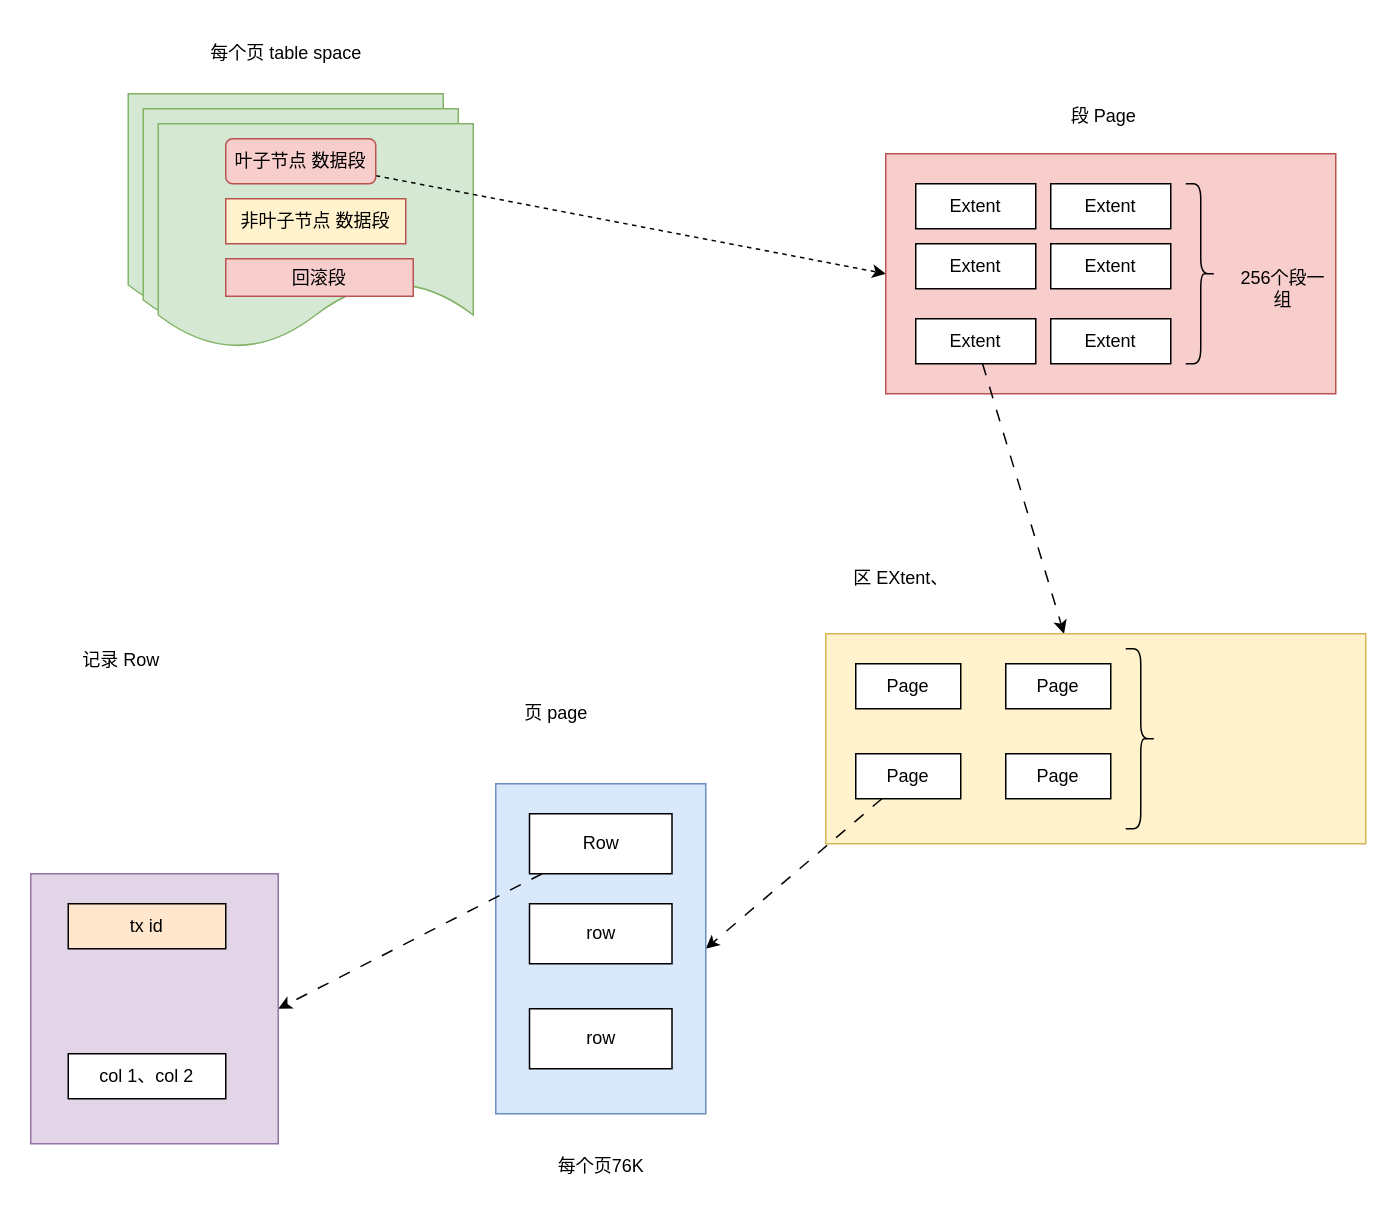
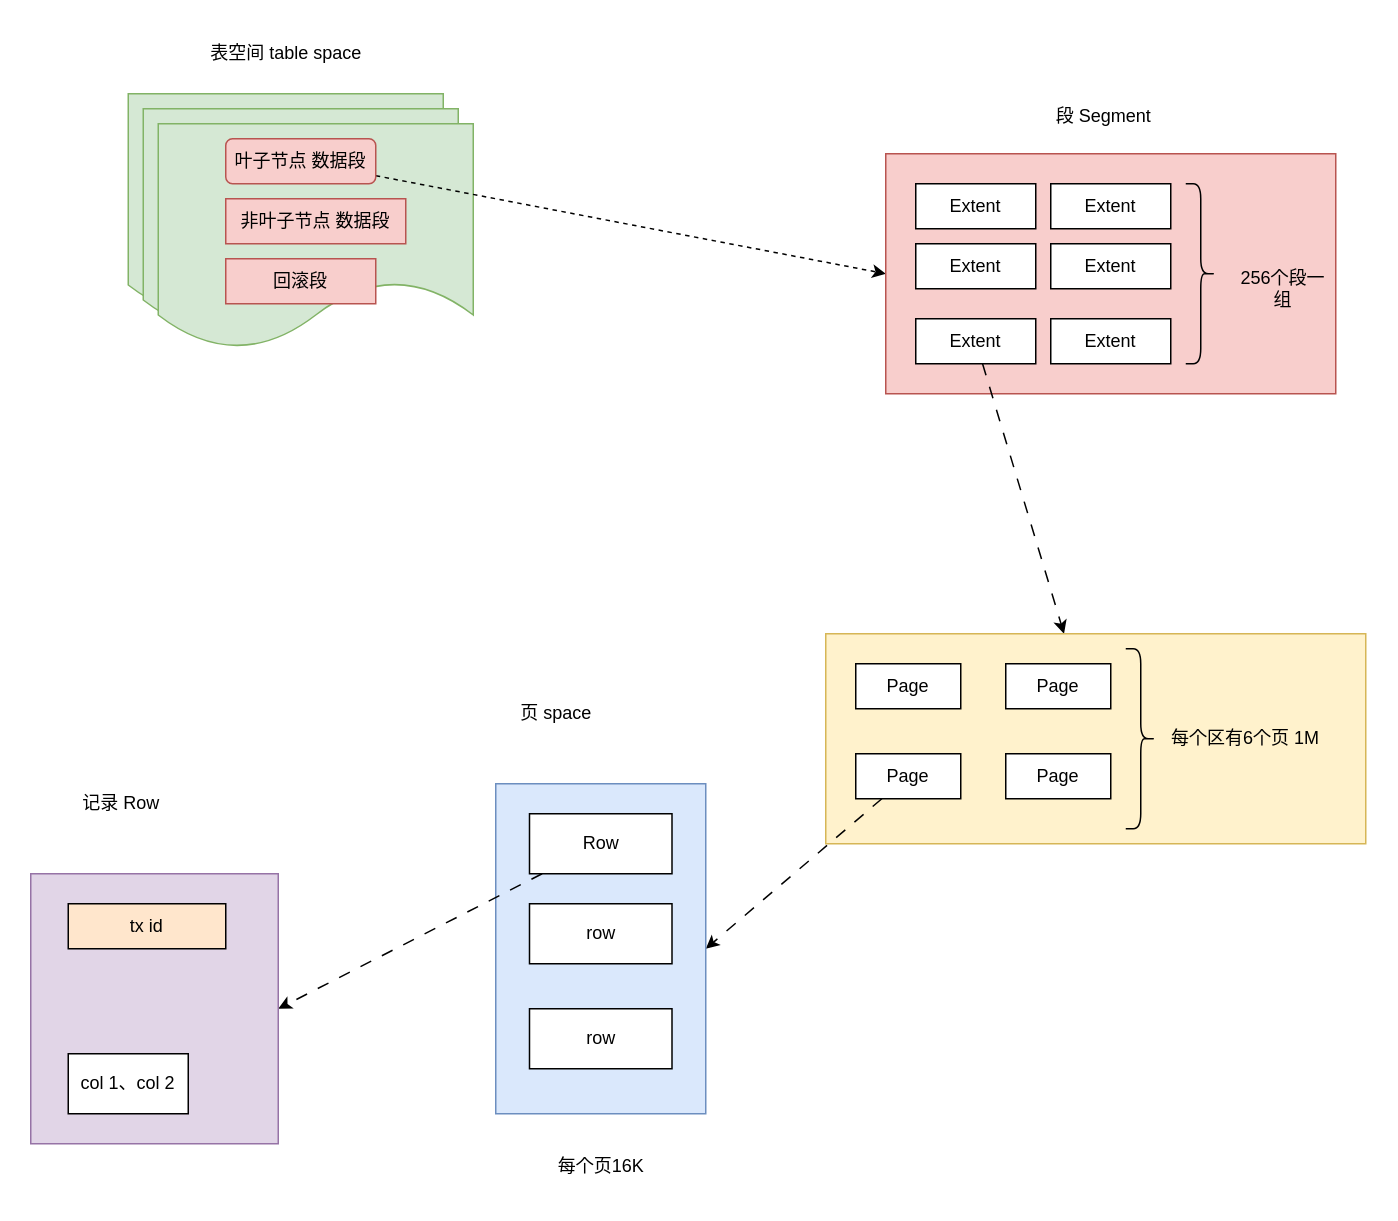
node "每个页 table space": label "每个页 table space" -> "表空间 table space"
node "段 Page": label "段 Page" -> "段 Segment"
node "非叶子节点 数据段": fillcolor #fff2cc -> #f8cecc
node "回滚段": size 188x38 -> 150x45
node "区 EXtent、": removed
node "记录 Row": moved (121, 661) -> (121, 803)
node "页 page": label "页 page" -> "页 space"
node "每个区有6个页 1M": added
node "col 1、col 2": size 158x45 -> 120x60
node "每个页76K": label "每个页76K" -> "每个页16K"
